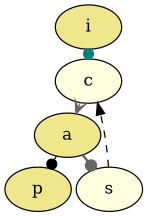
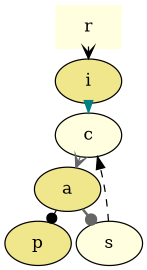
node "r": added
edge "i" -> "c": arrowhead dot -> normal
